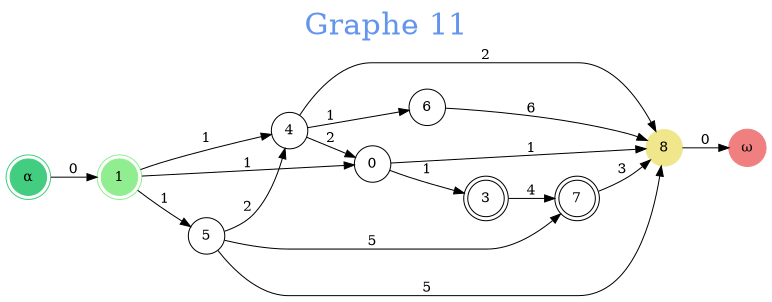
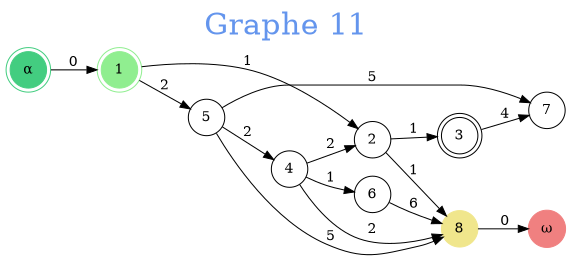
edge "1" -> "4": removed, label "1"
node "0": label "0" -> "2"
edge "7" -> "8": removed, label "3"
node "7": shape doublecircle -> circle
edge "1" -> "5": label "1" -> "2"
